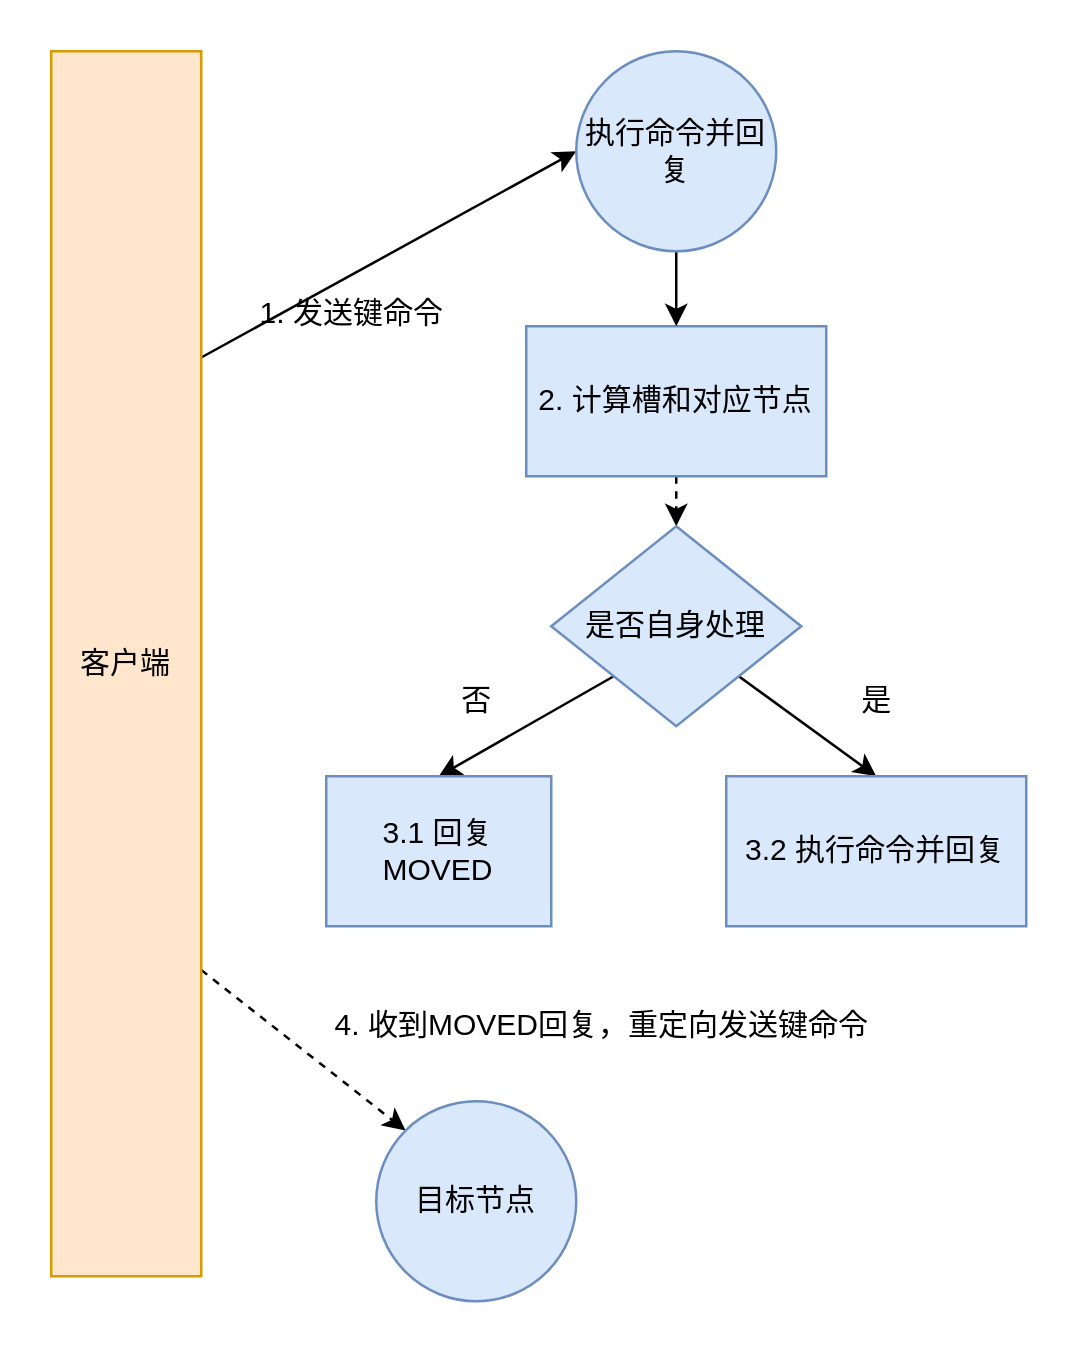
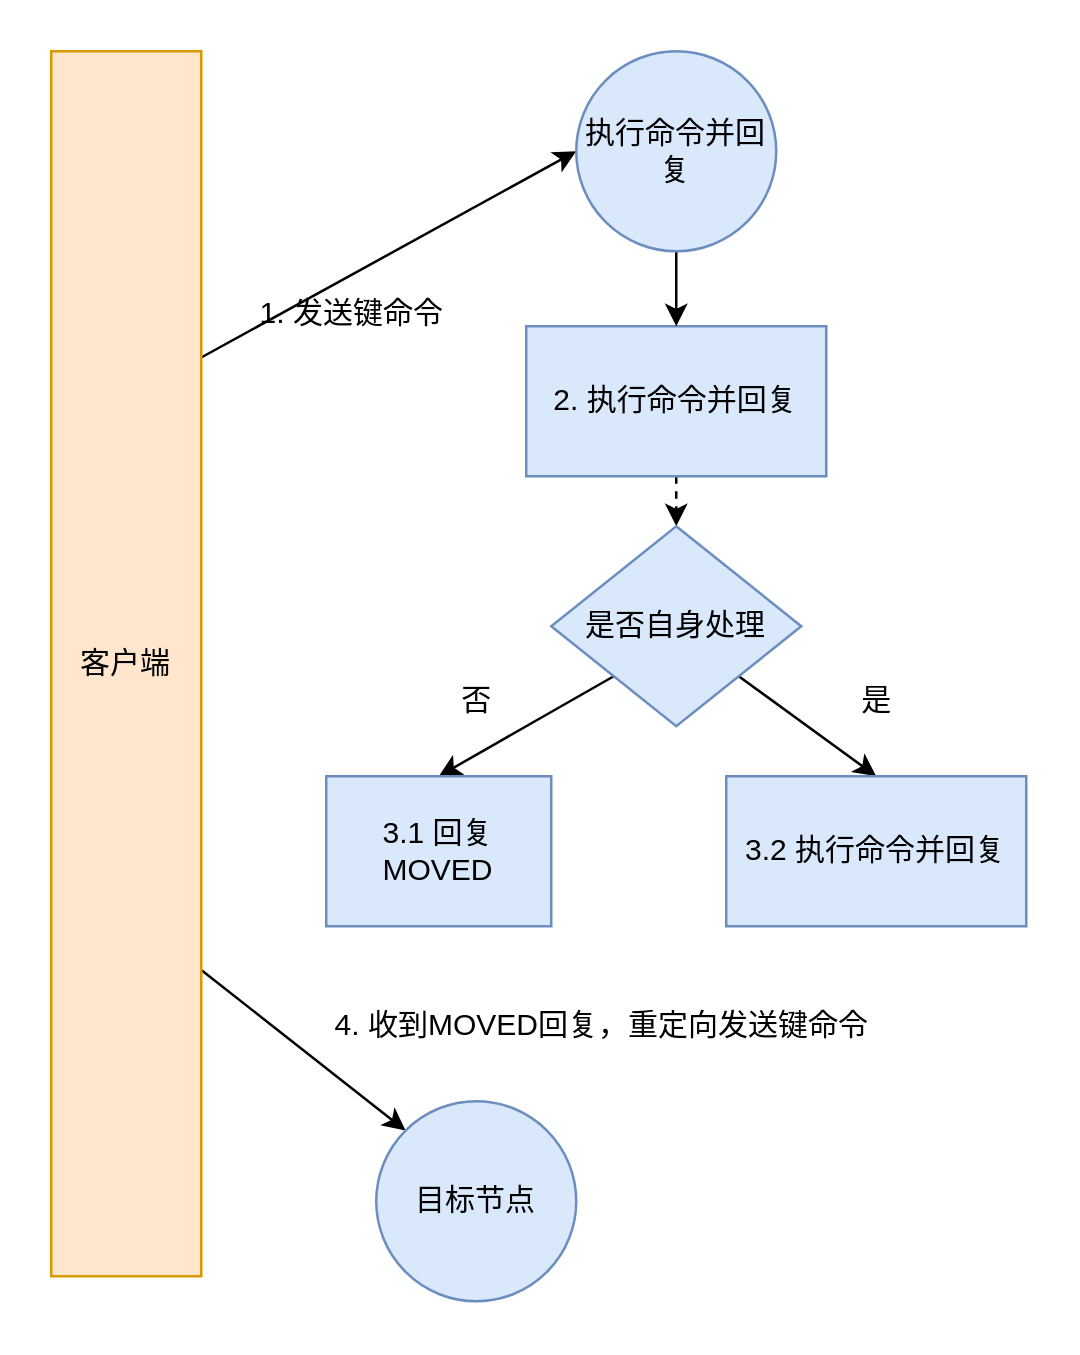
node "2. 计算槽和对应节点": label "2. 计算槽和对应节点" -> "2. 执行命令并回复"
edge "客户端" -> "目标节点": style dashed -> solid
